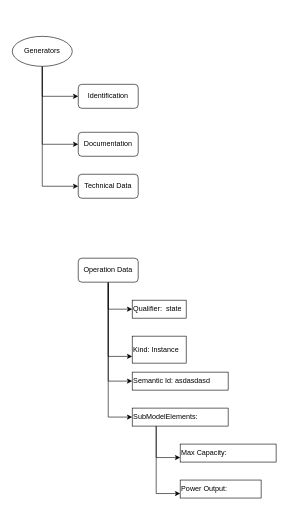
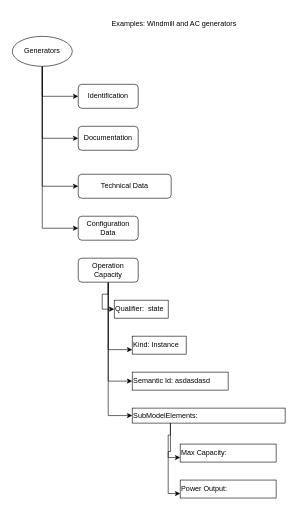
node "Examples: Windmill and AC generators": added
node "Documentation": moved (108, 144) -> (108, 138)
node "Technical Data": size 60x24 -> 93x24
edge "Generators" -> "Configuration Data": added
node "Configuration Data": added
node "Operation Data": label "Operation Data" -> "Operation Capacity"
node "Qualifier: state": moved (159, 309) -> (141, 309)
node "Kind: Instance": size 54x27 -> 54x18
node "SubModelElements:": size 96x18 -> 153x15
node "Power Output:": size 81x18 -> 96x18
